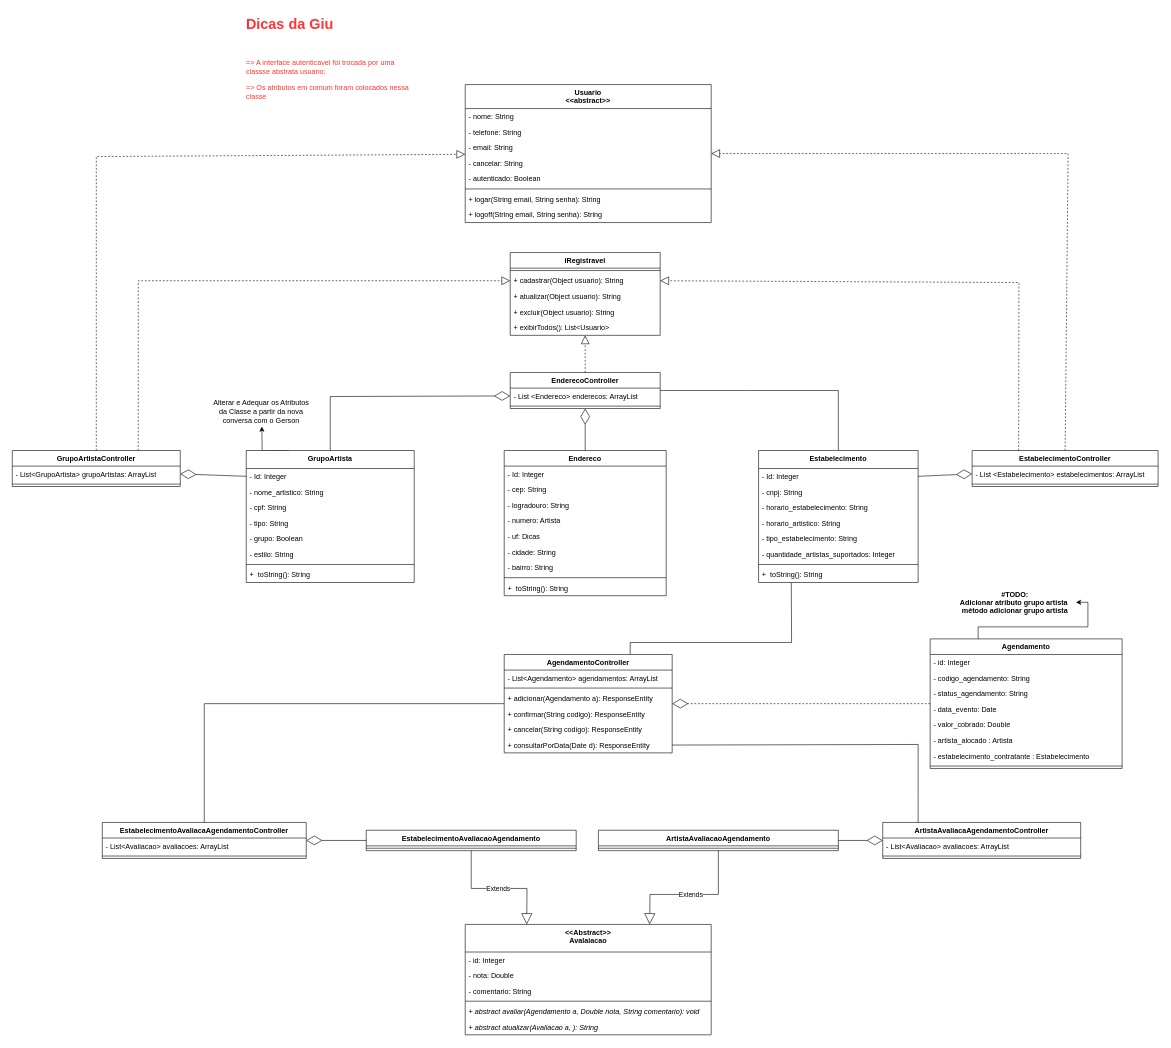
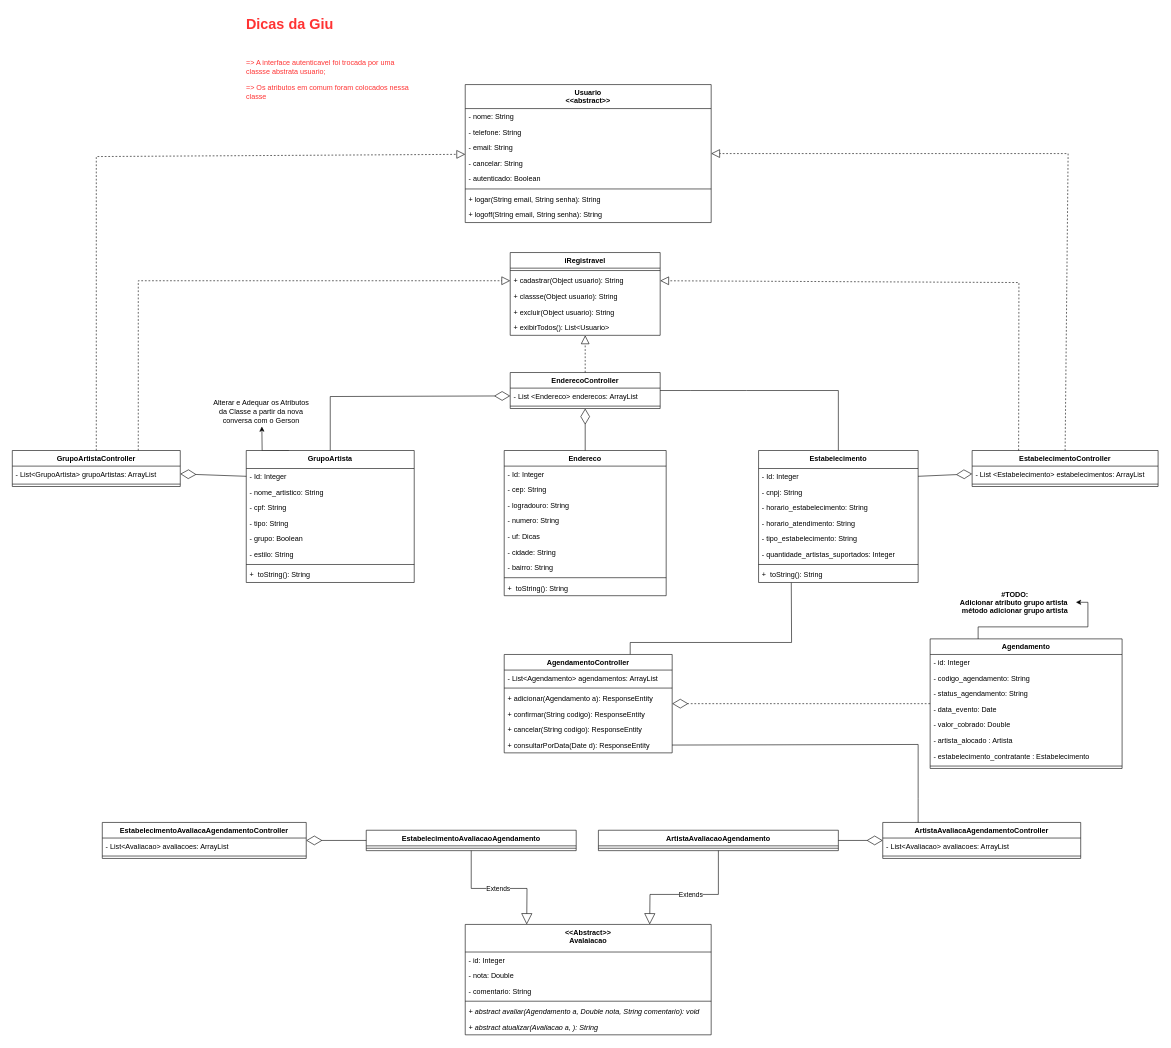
node "+ atualizar(Object usuario): String": label "+ atualizar(Object usuario): String" -> "+ classse(Object usuario): String"
node "- numero: Artista": label "- numero: Artista" -> "- numero: String"
node "- horario_artistico: String": label "- horario_artistico: String" -> "- horario_atendimento: String"
edge "AgendamentoController" -- "EstabelecimentoAvaliacaAgendamentoController": removed
